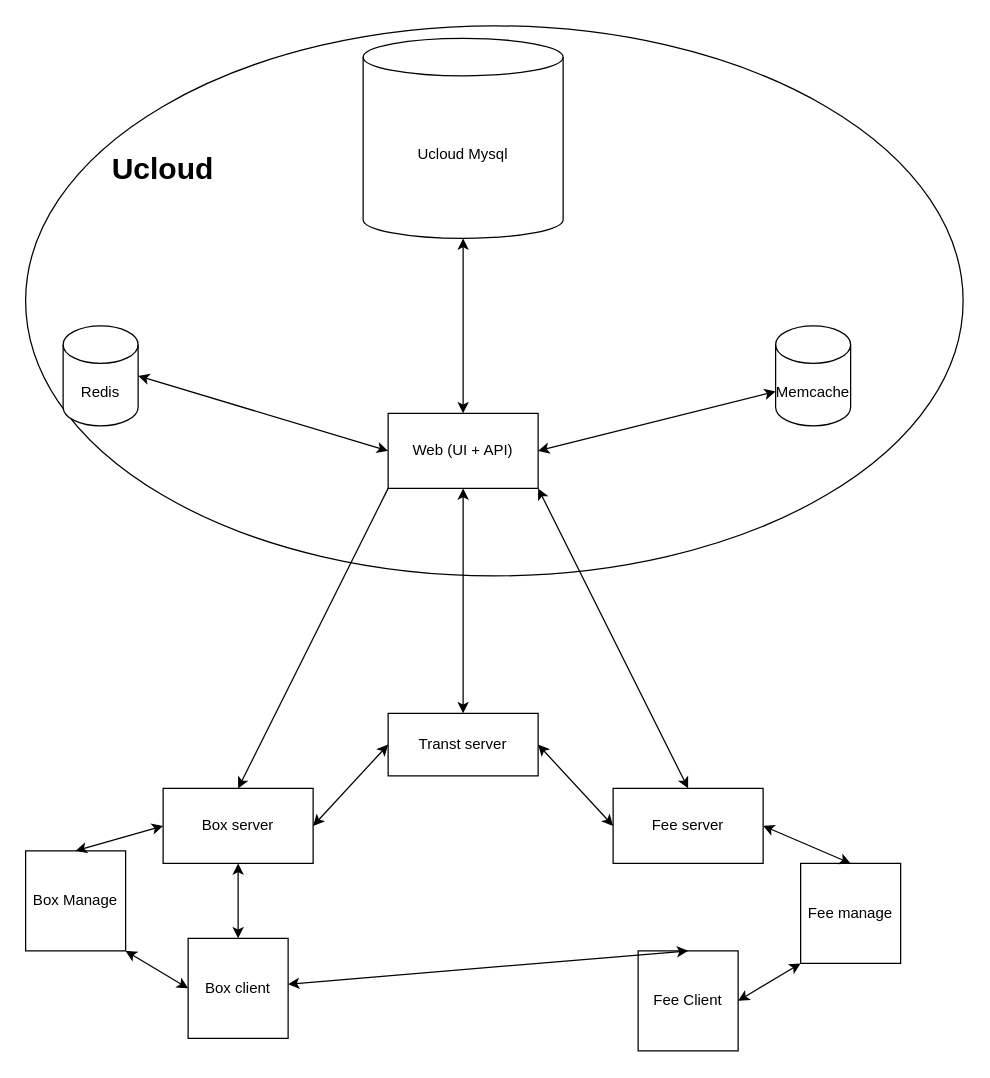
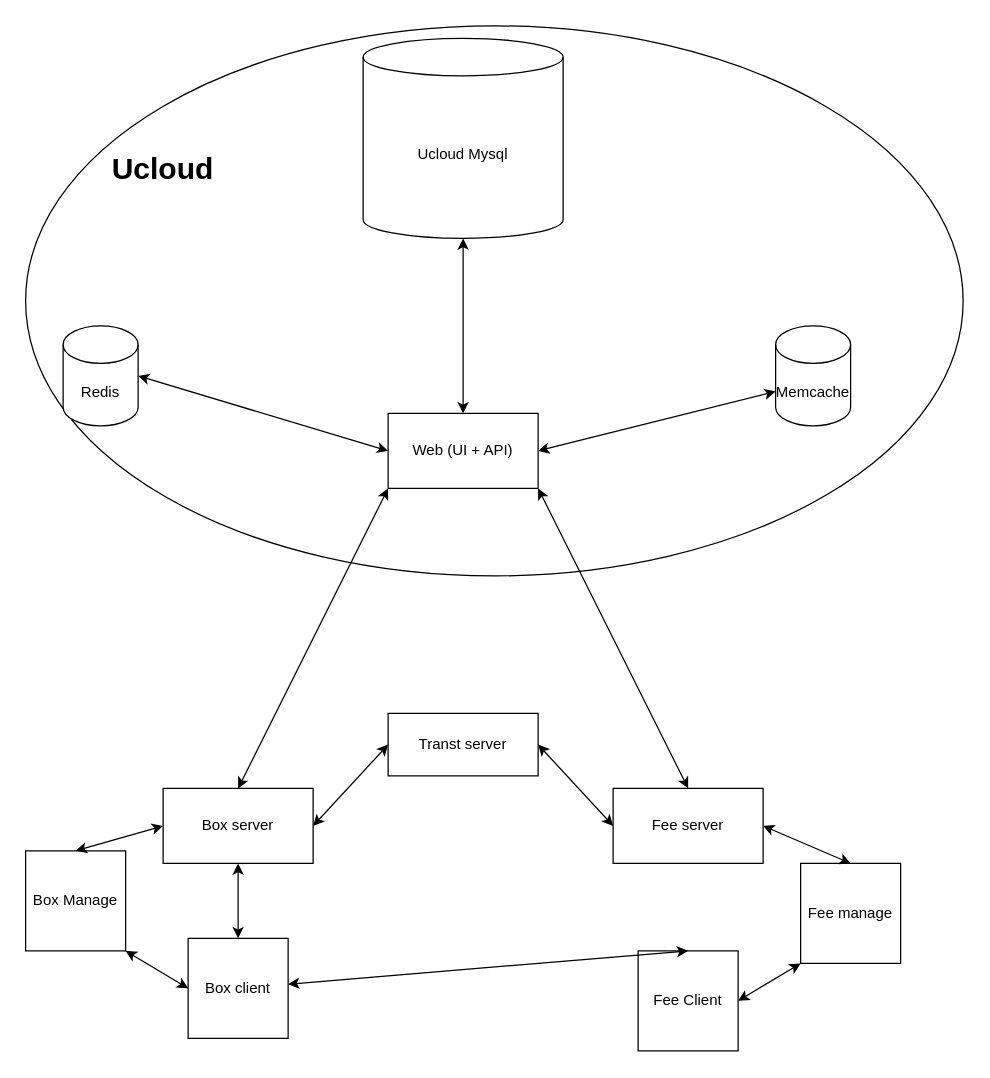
edge "Web (UI + API)" -> "Box server": arrowhead none -> classic
edge "Web (UI + API)" -- "Transt server": removed
